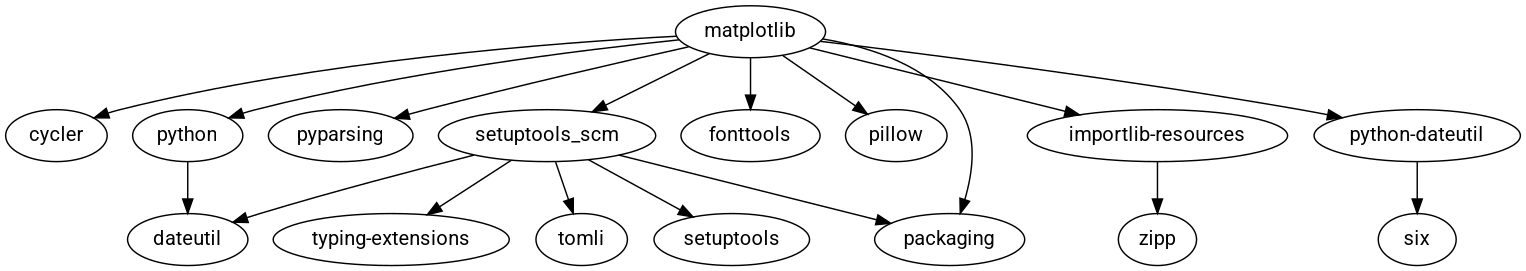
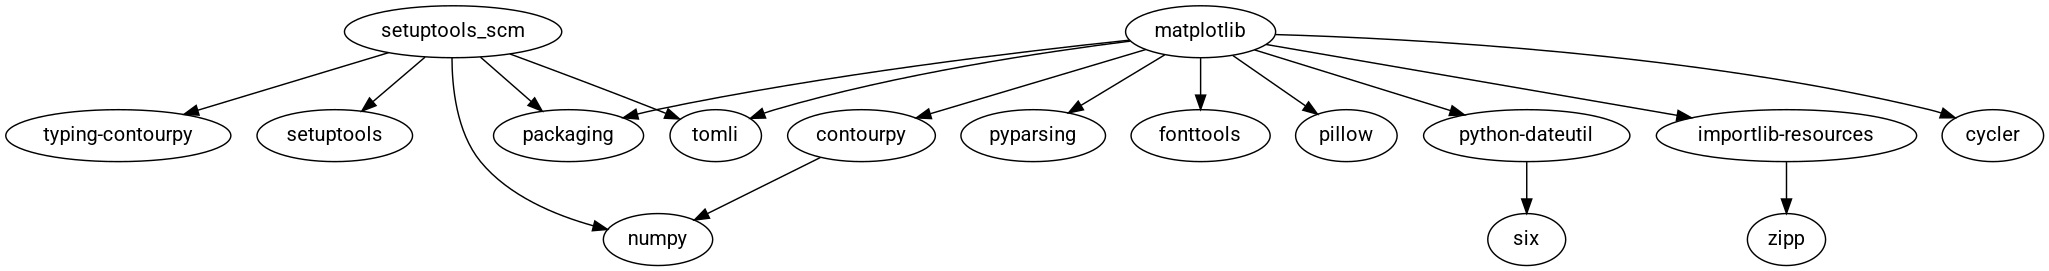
edge "matplotlib" -> "setuptools_scm": now "matplotlib" -> "tomli"
node "python": label "python" -> "contourpy"
node "dateutil": label "dateutil" -> "numpy"
node "typing-extensions": label "typing-extensions" -> "typing-contourpy"
